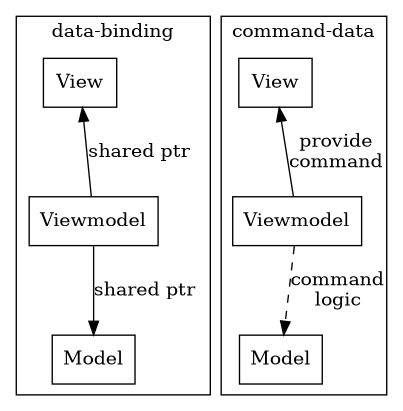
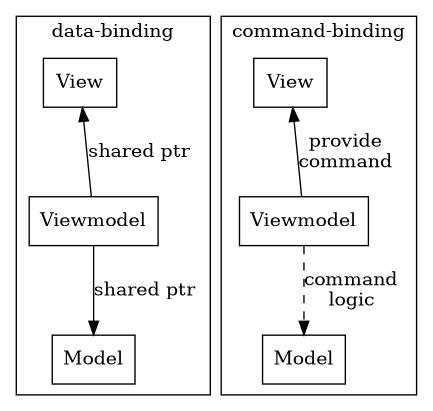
cluster "command-data": label "command-data" -> "command-binding"
